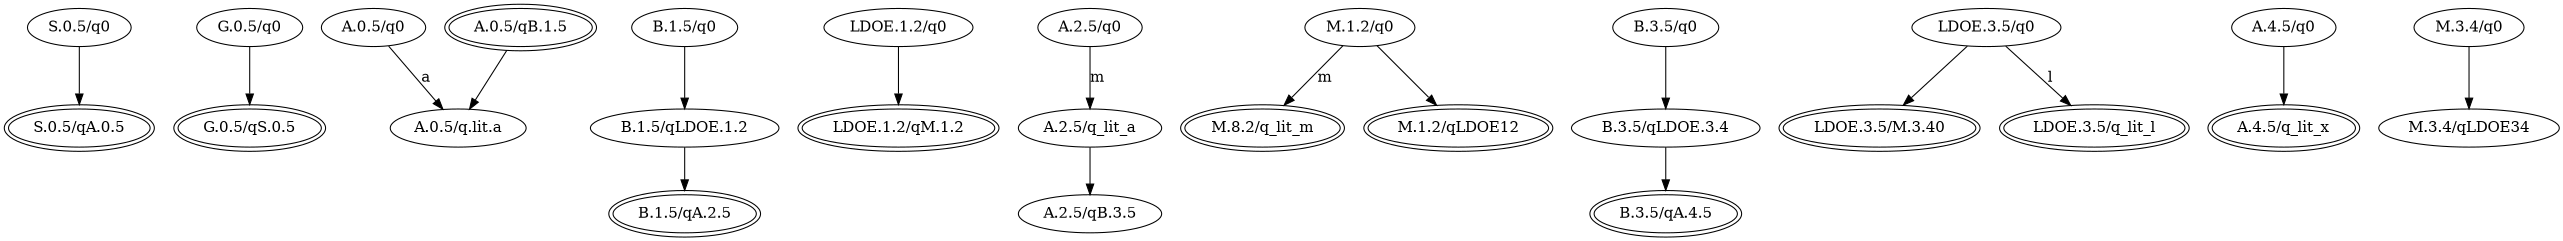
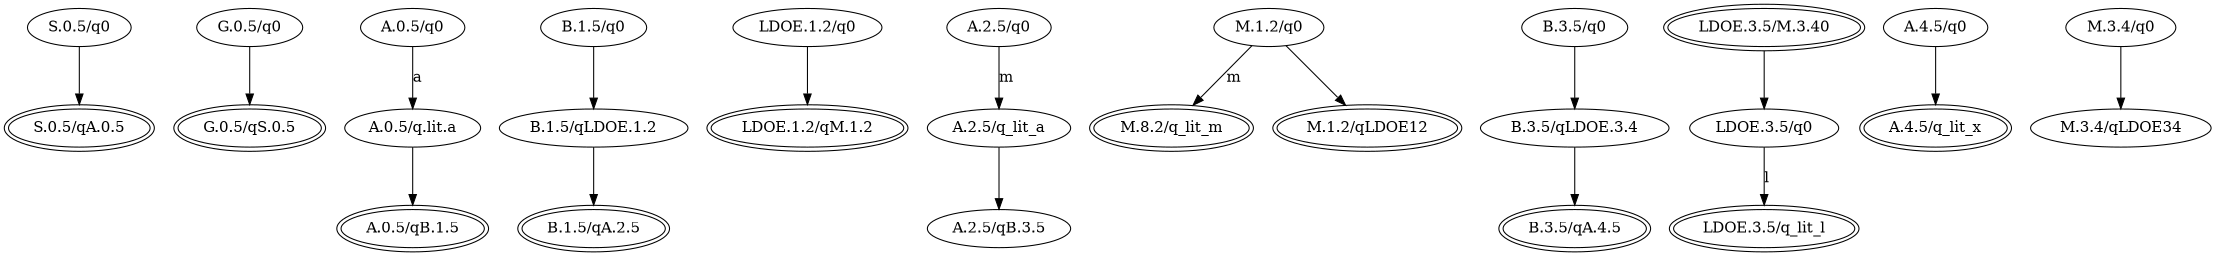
edge "LDOE.3.5/q0" -> "LDOE.3.5/M.3.40": reversed
edge "A.0.5/qB.1.5" -> "A.0.5/q.lit.a": reversed
